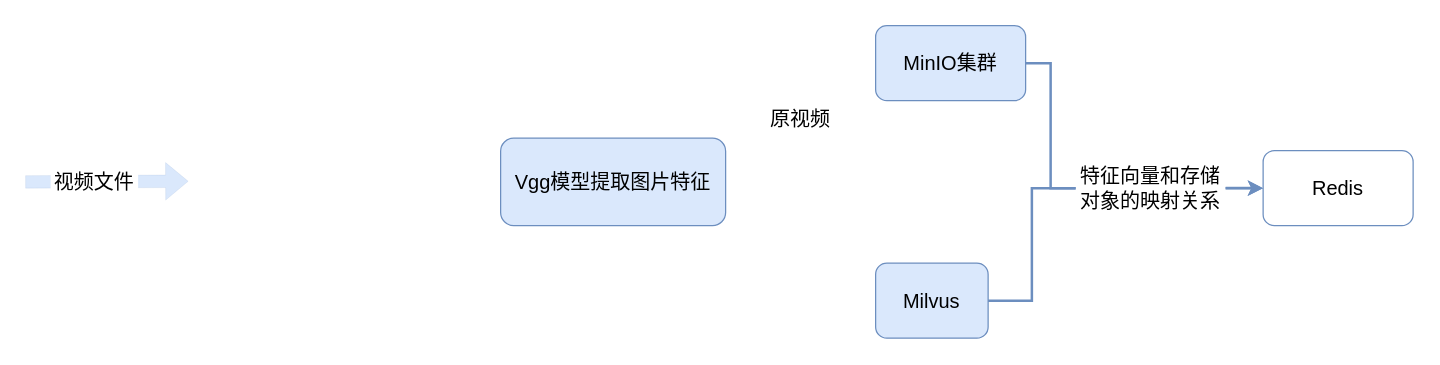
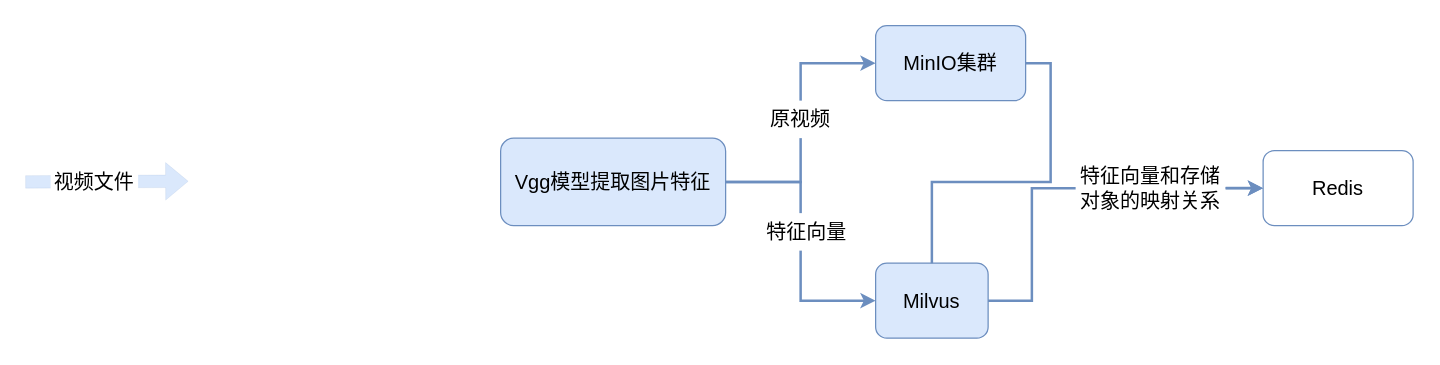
edge "Vgg模型提取图片特征" -> "MinIO集群": added
edge "MinIO集群" -- "特征向量和存储对象的映射关系": now "MinIO集群" -- "Milvus"
node "特征向量": added
edge "Vgg模型提取图片特征" -> "Milvus": added
